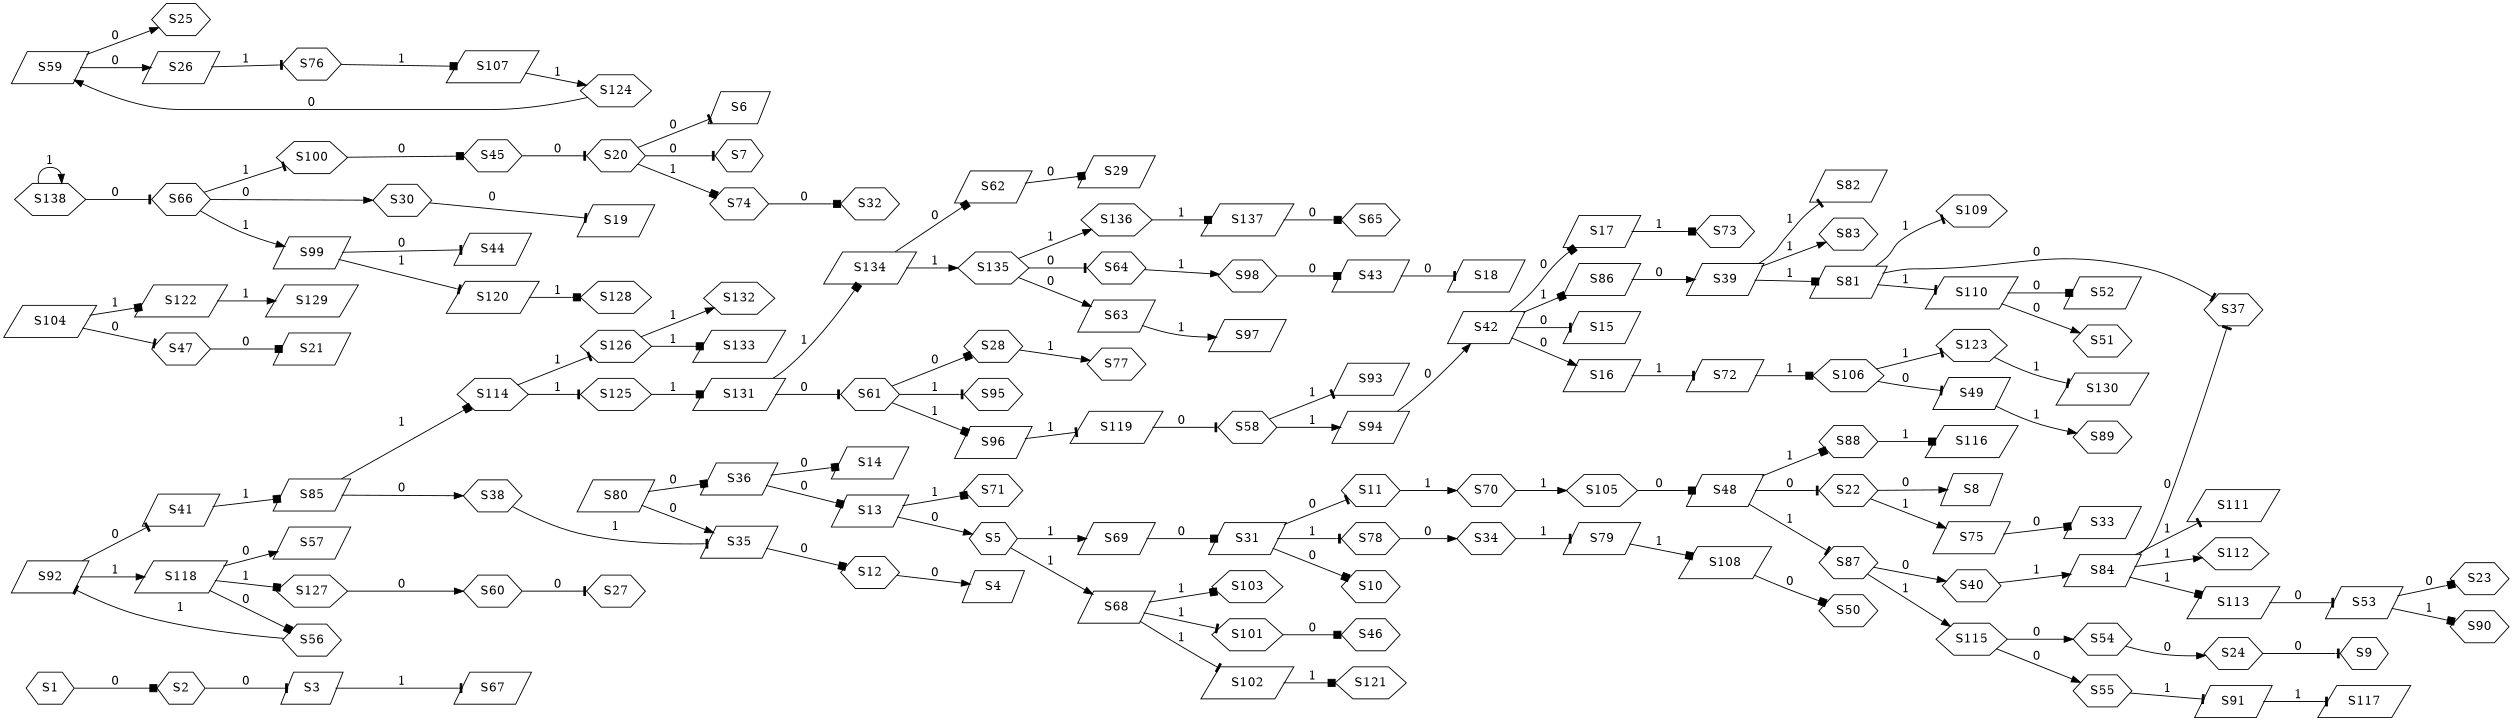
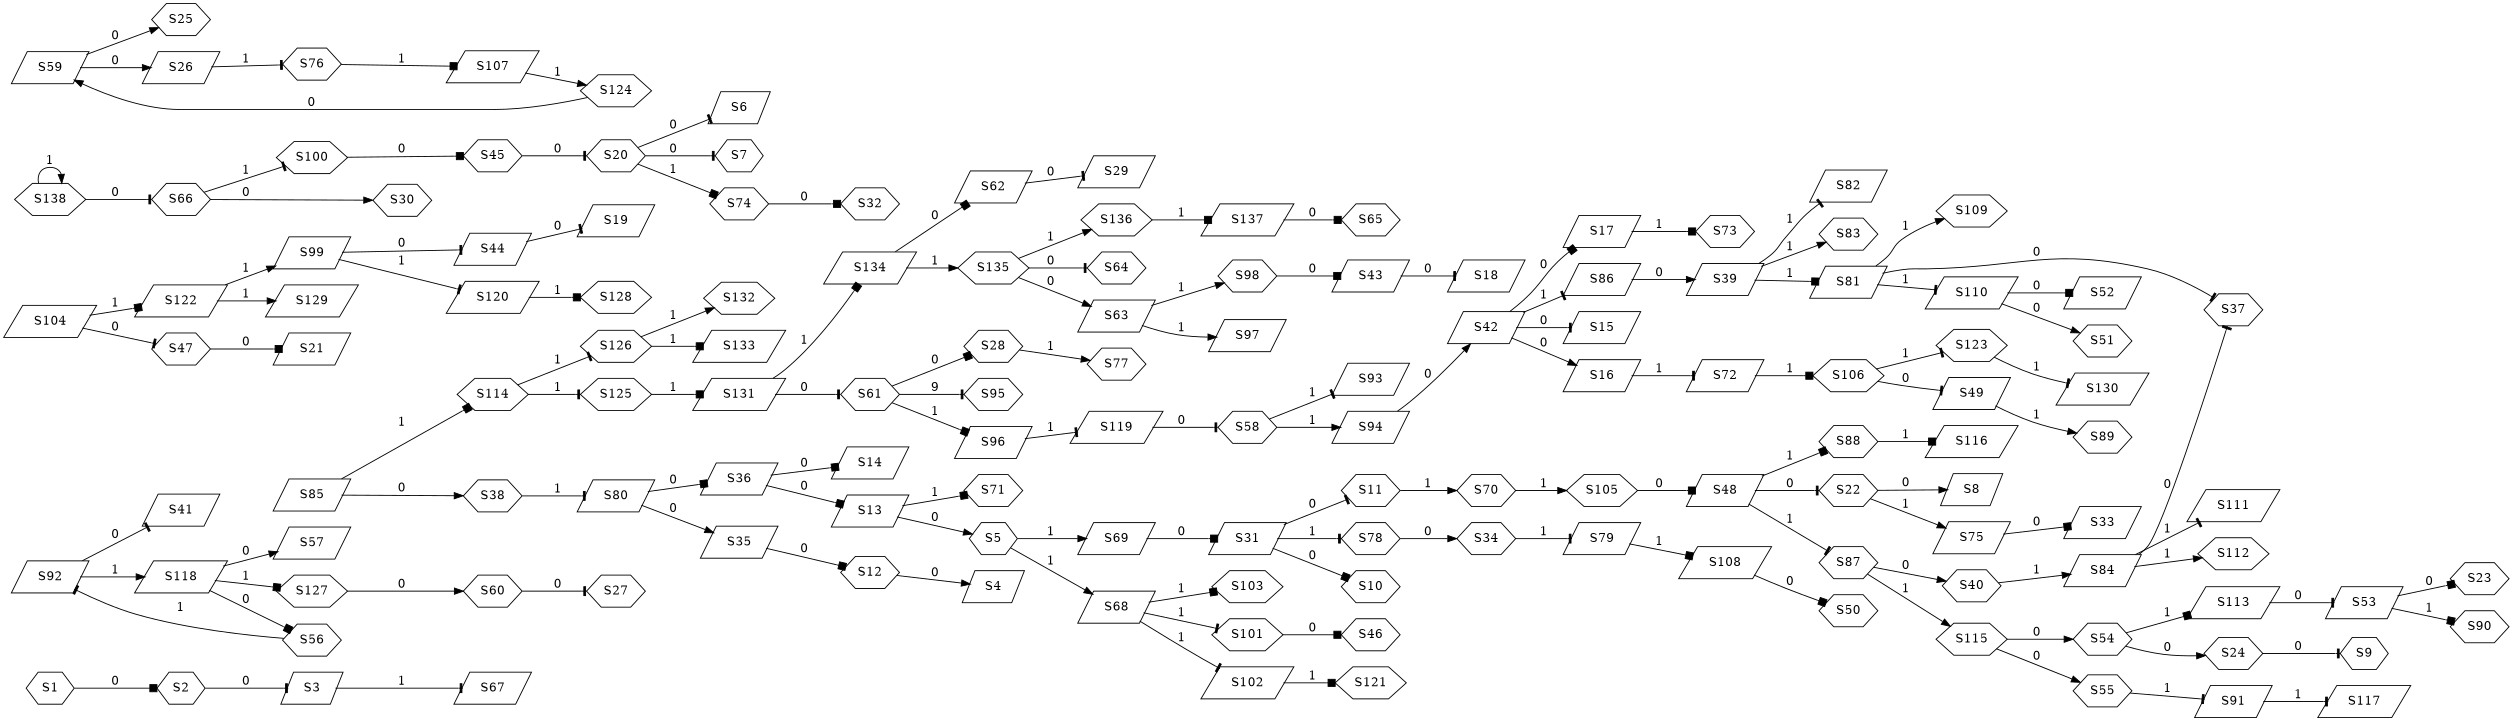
edge "S62" -> "S29": arrowhead box -> tee
edge "S30" -> "S19": now "S44" -> "S19"
edge "S66" -> "S99": now "S122" -> "S99"
edge "S81" -> "S109": arrowhead tee -> normal
edge "S64" -> "S98": now "S63" -> "S98"
edge "S42" -> "S86": arrowhead box -> tee
edge "S61" -> "S95": label "1" -> "9"
edge "S41" -> "S85": removed, label "1"
edge "S38" -> "S35": now "S38" -> "S80"
edge "S84" -> "S113": now "S54" -> "S113"
